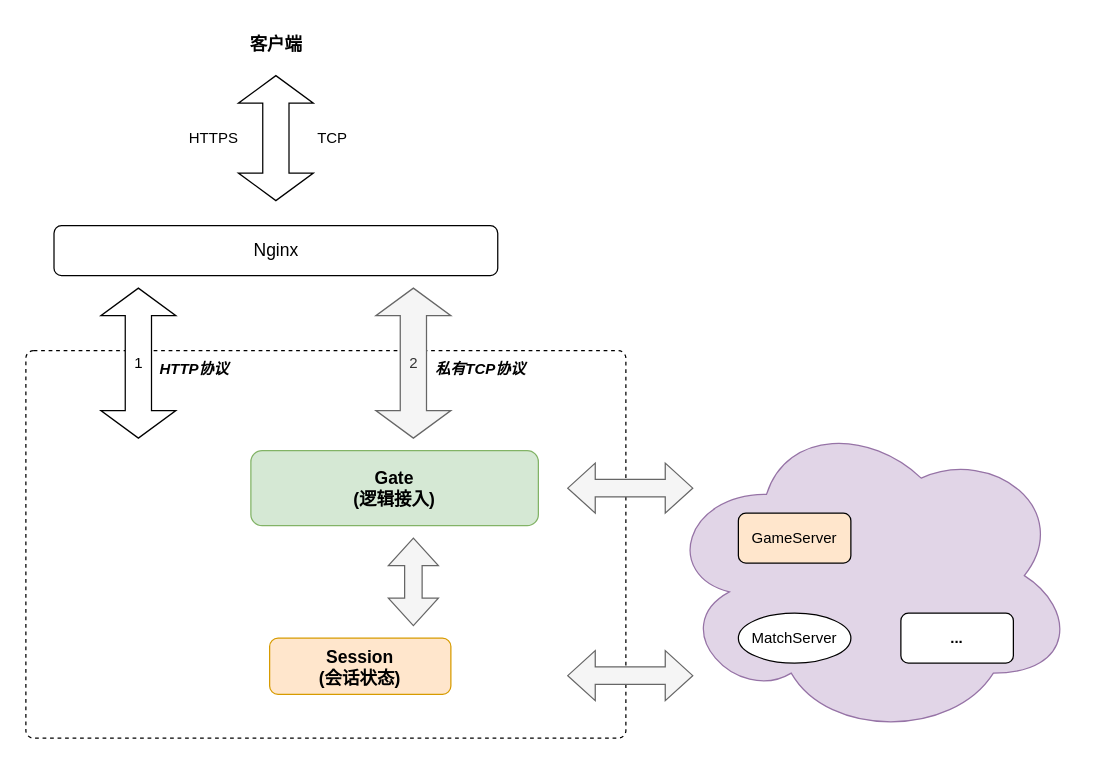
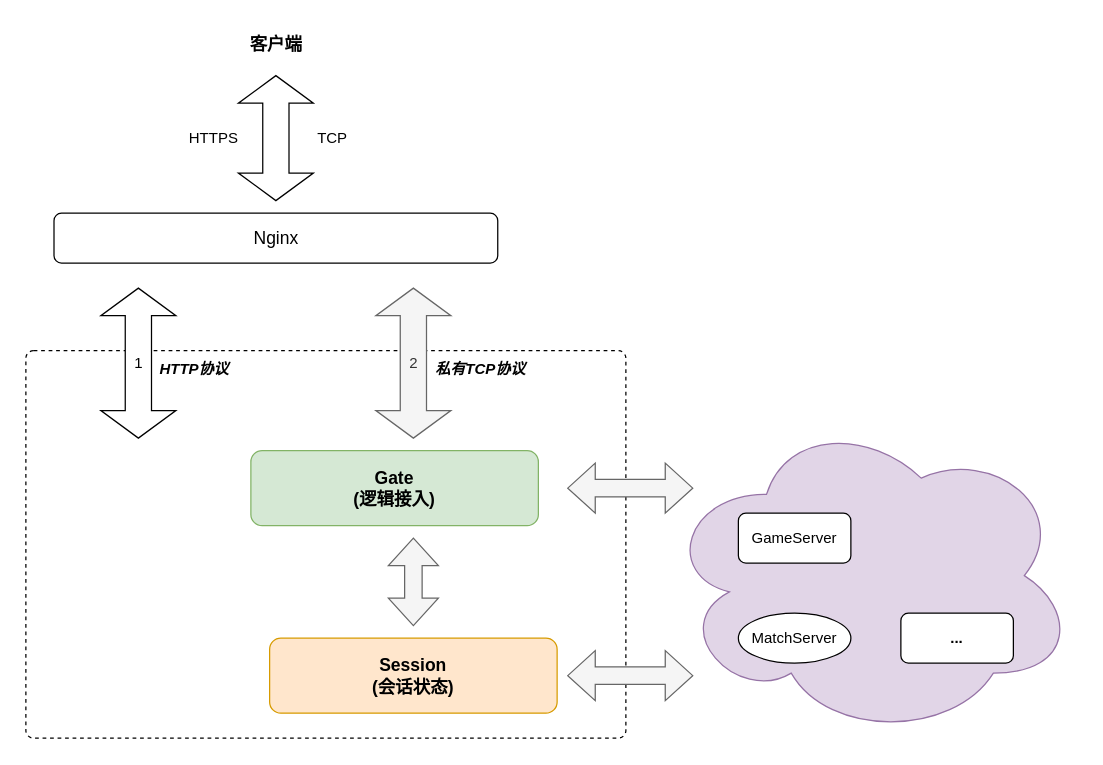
node "Nginx": moved (276, 251) -> (276, 238)
node "GameServer": fillcolor #ffe6cc -> #ffffff
node "Session (会话状态)": size 181x56 -> 288x75
